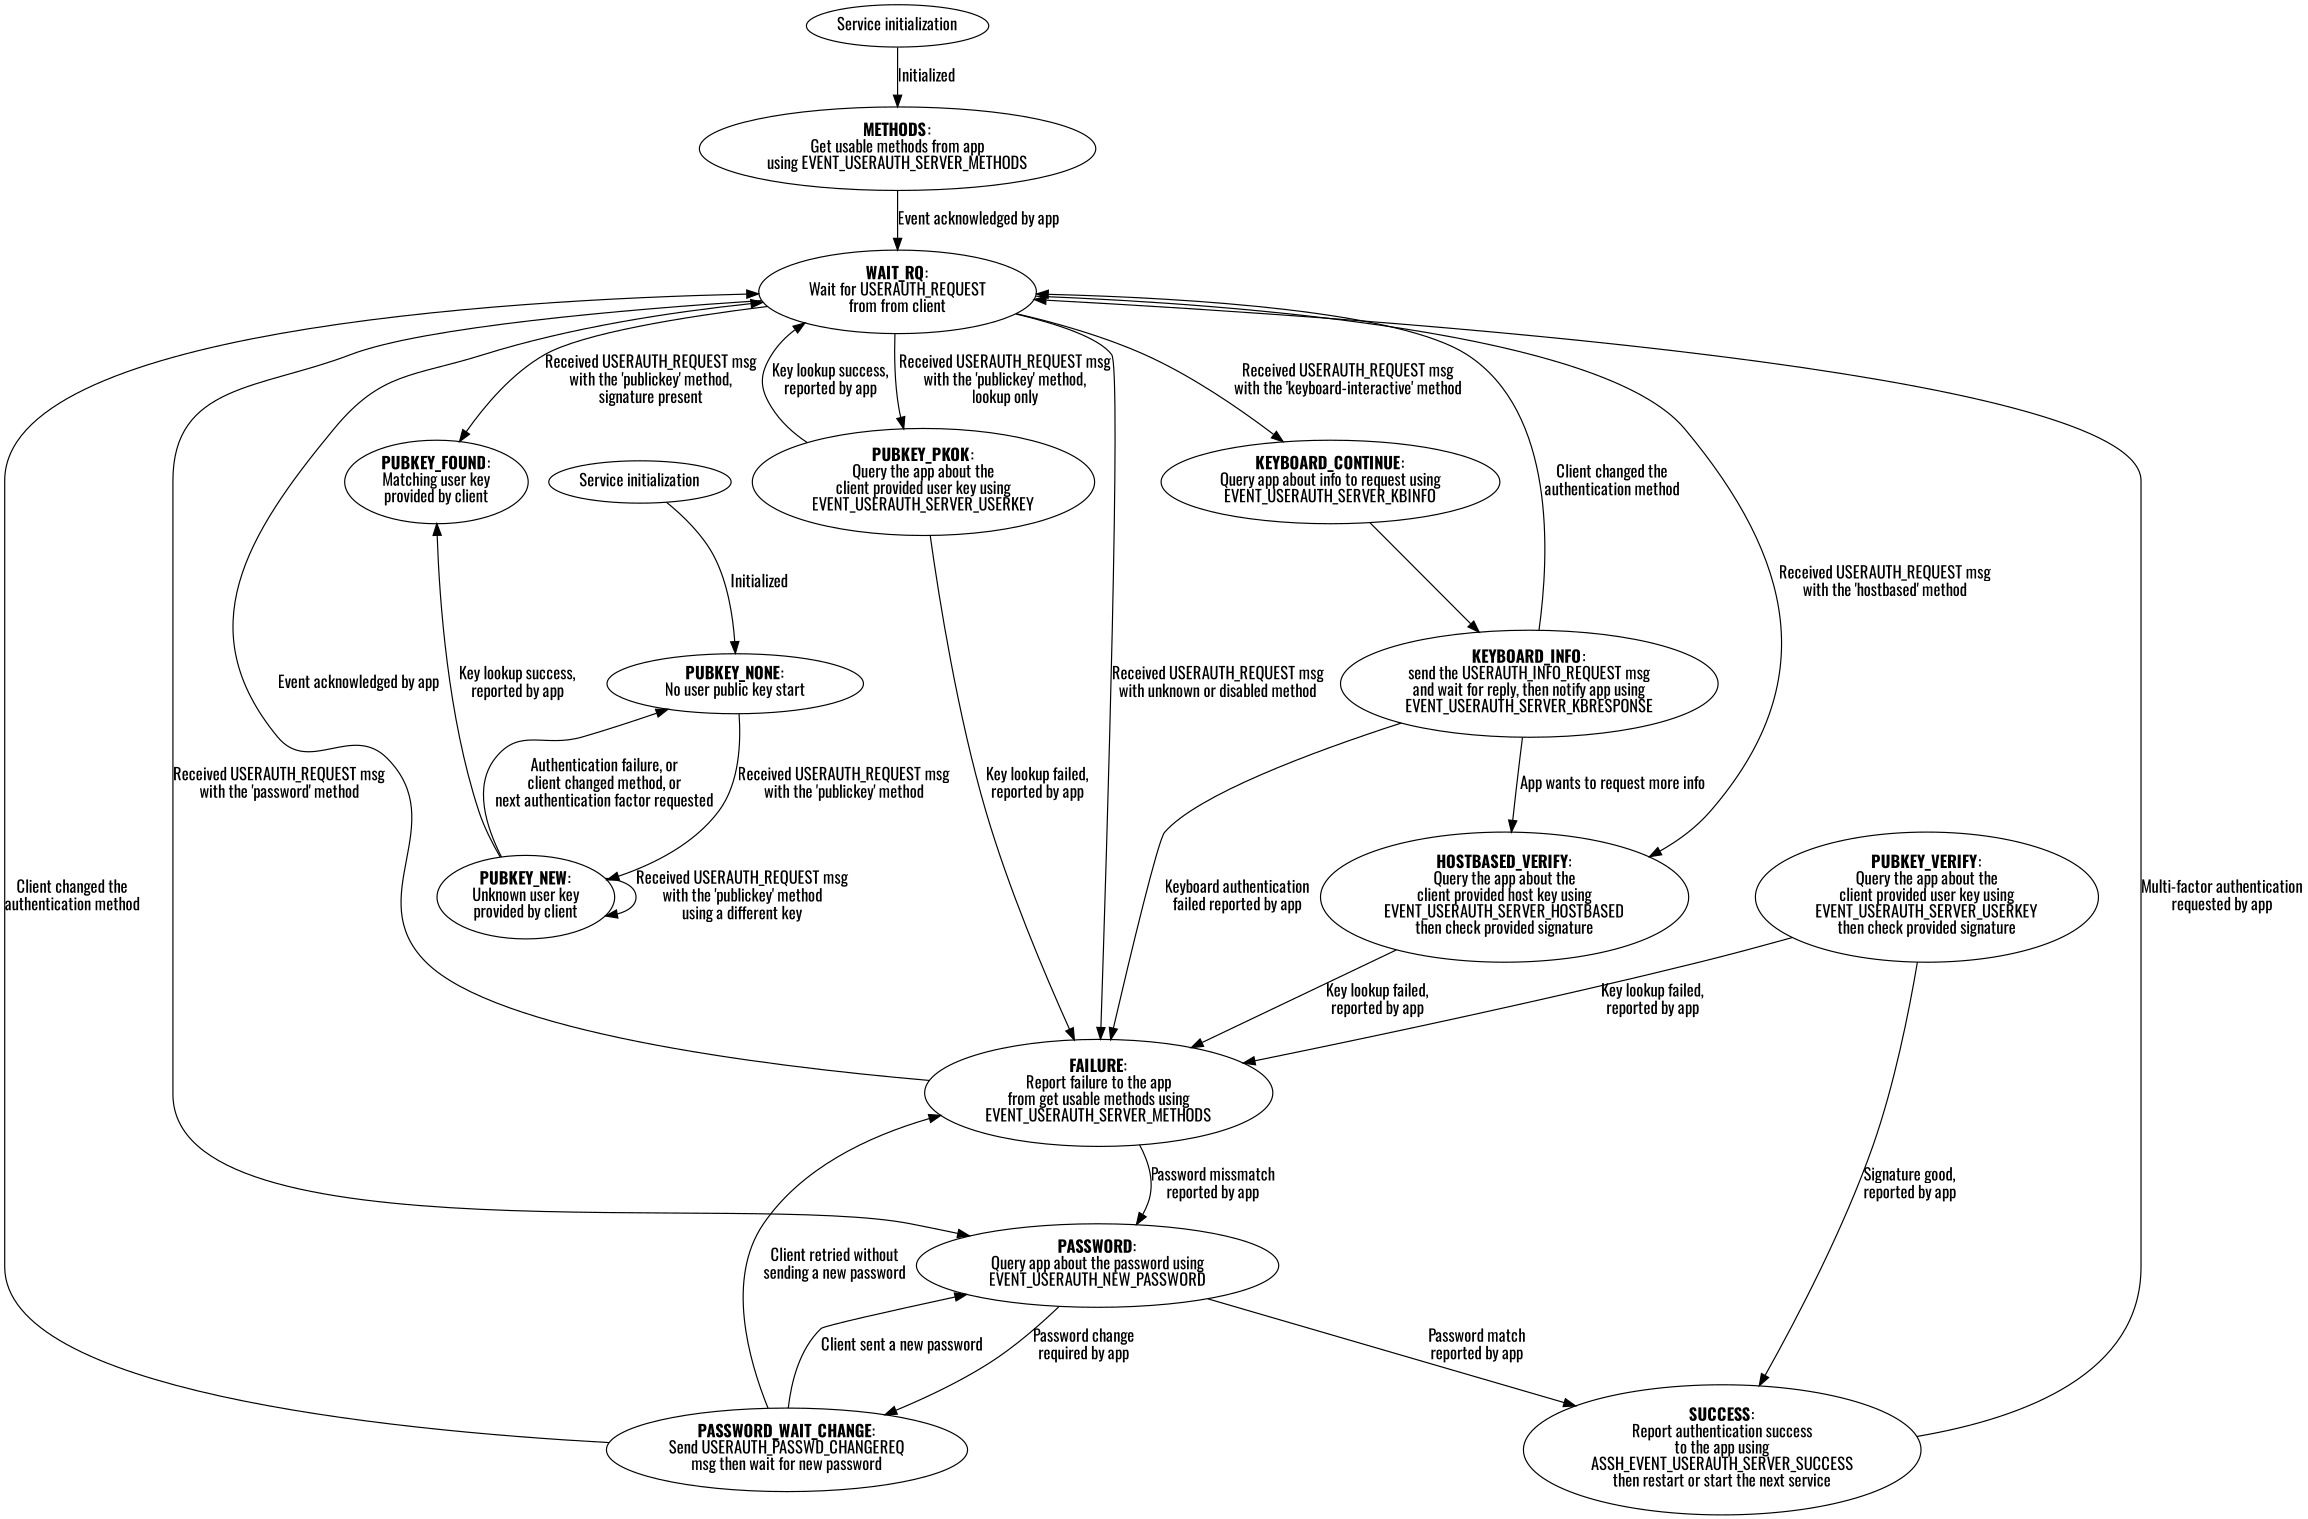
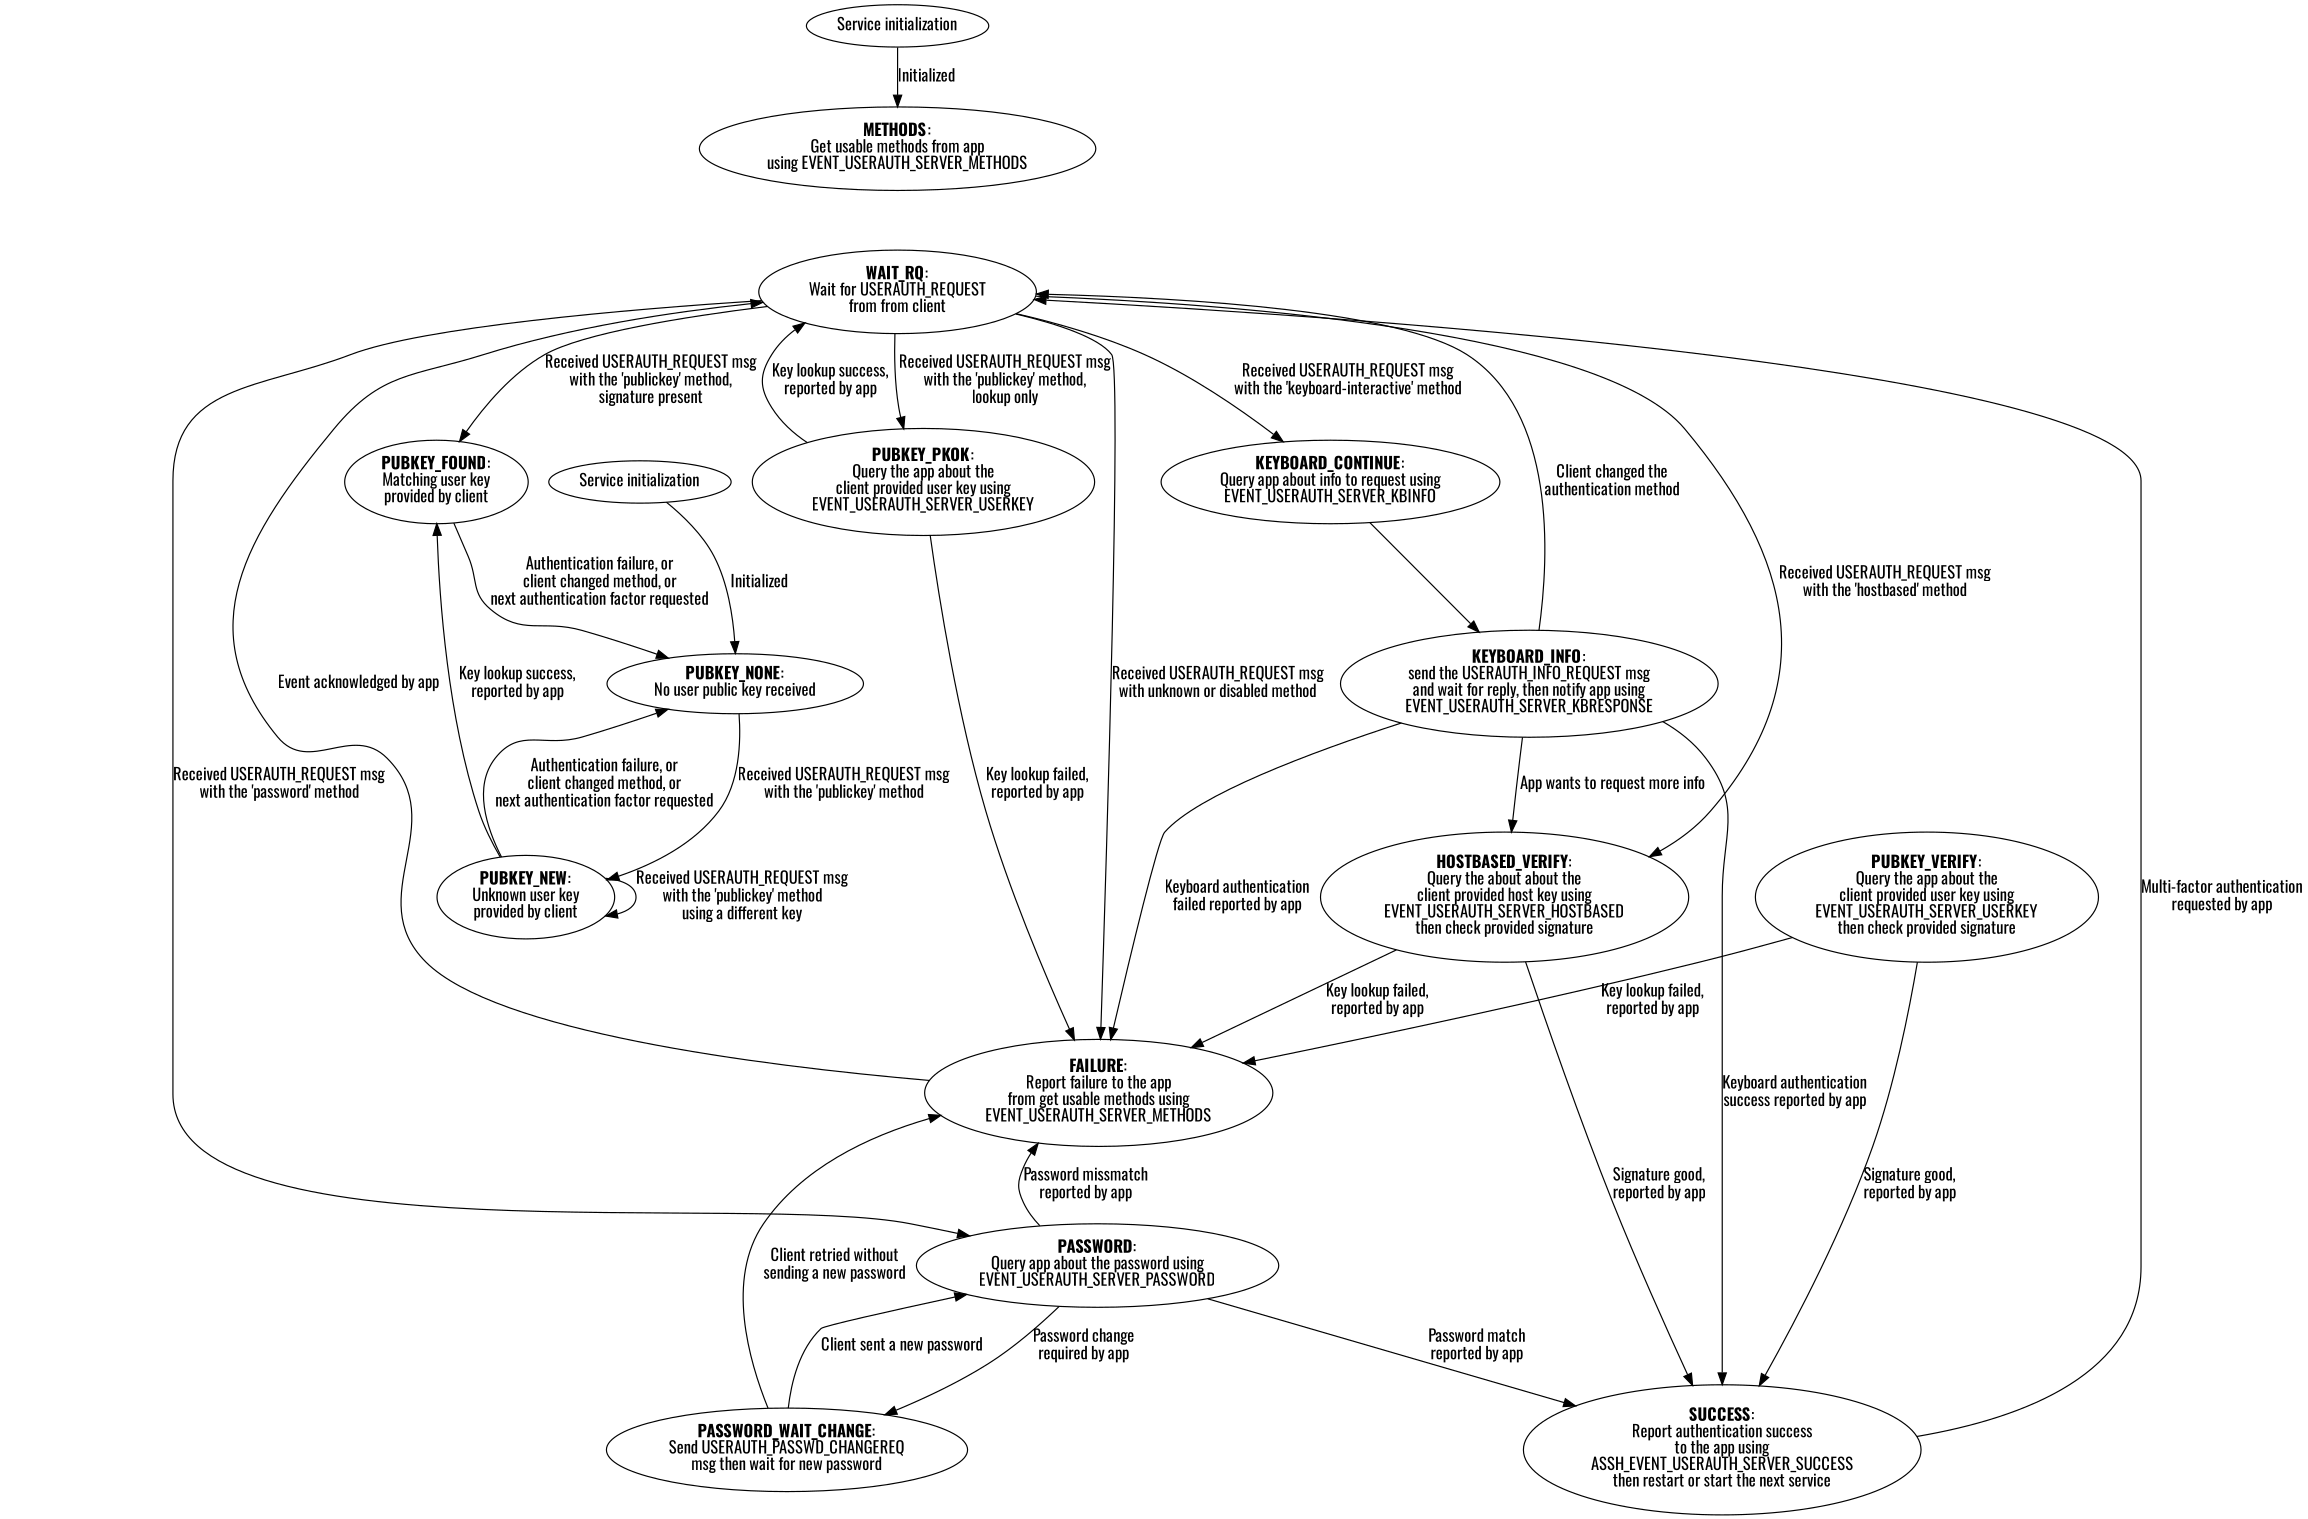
edge "METHODS" -> "WAIT_RQ": removed, label "Event acknowledged by app"
edge "PUBKEY_FOUND" -> "PUBKEY_NONE": added, label "Authentication failure, or client changed method, or next authentication factor requested"
node "PUBKEY_NONE": text "No user public key start" -> "No user public key received"
edge "PASSWORD_WAIT_CHANGE" -> "WAIT_RQ": removed, label "Client changed the authentication method"
node "HOSTBASED_VERIFY": text "Query the app about the" -> "Query the about about the"
edge "KEYBOARD_INFO" -> "SUCCESS": added, label "Keyboard authentication success reported by app"
edge "HOSTBASED_VERIFY" -> "SUCCESS": added, label "Signature good, reported by app"
edge "FAILURE" -> "PASSWORD": reversed
node "PASSWORD": text "EVENT_USERAUTH_NEW_PASSWORD" -> "EVENT_USERAUTH_SERVER_PASSWORD"
